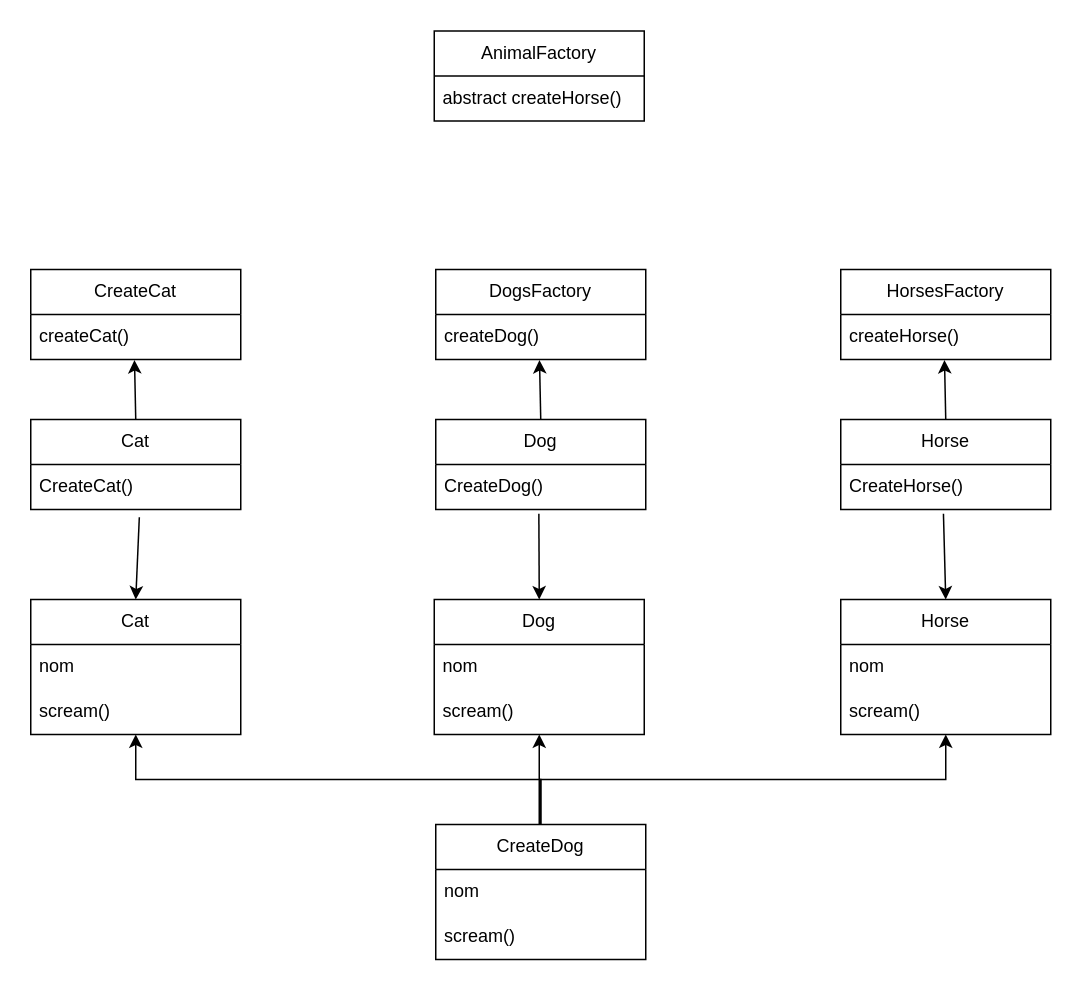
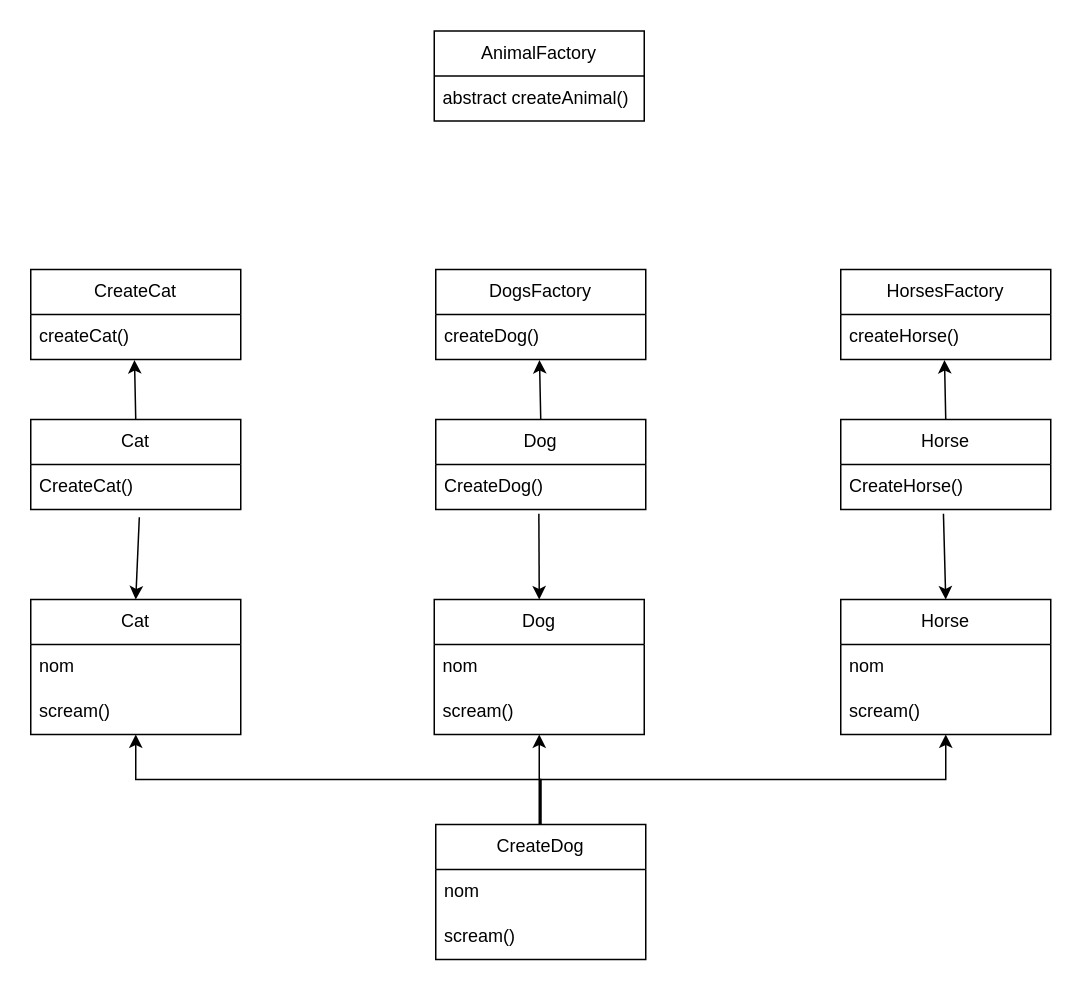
node "abstract createHorse()": label "abstract createHorse()" -> "abstract createAnimal()"
